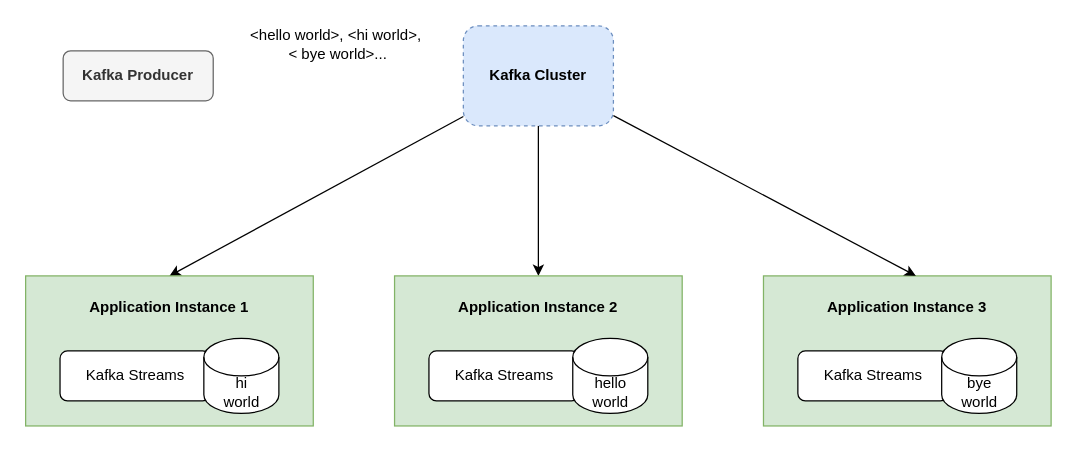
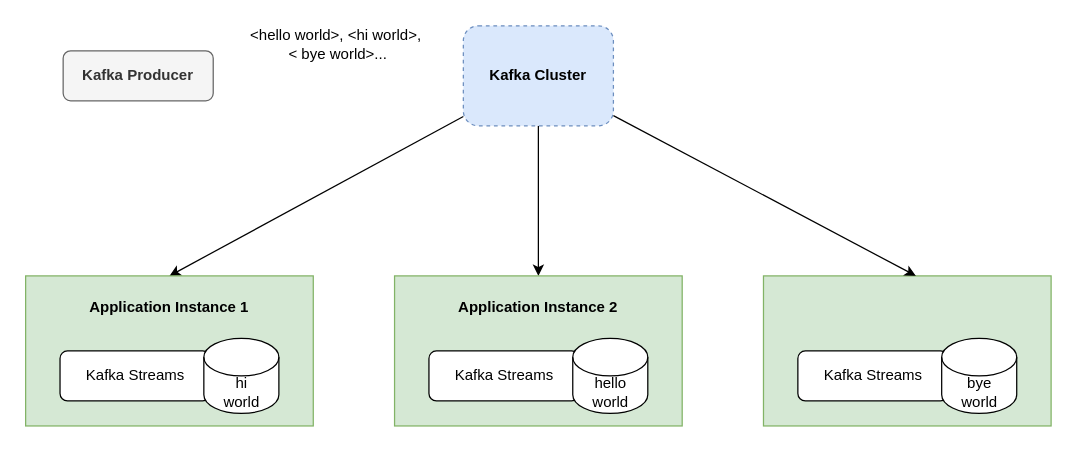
node "Application Instance 3": removed
